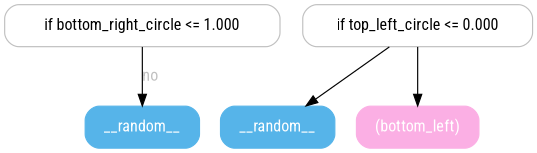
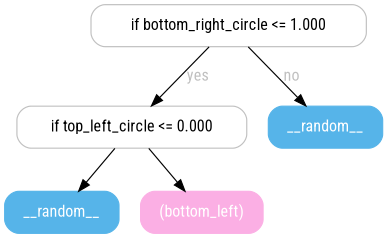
edge "if bottom_right_circle <= 1.000" -> "if top_left_circle <= 0.000": added, label "yes"
